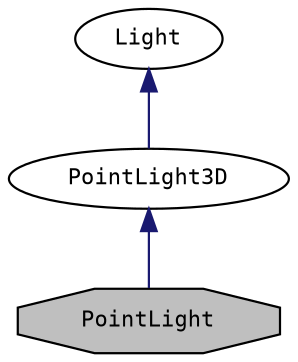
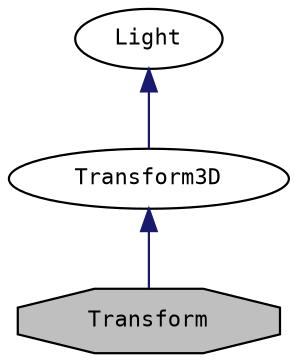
node "PointLight3D": label "PointLight3D" -> "Transform3D"
node "PointLight": label "PointLight" -> "Transform"
